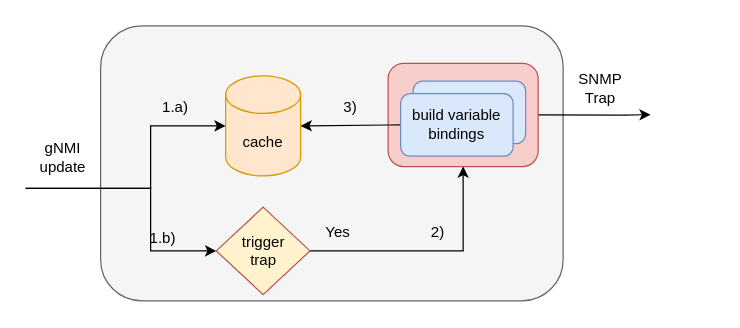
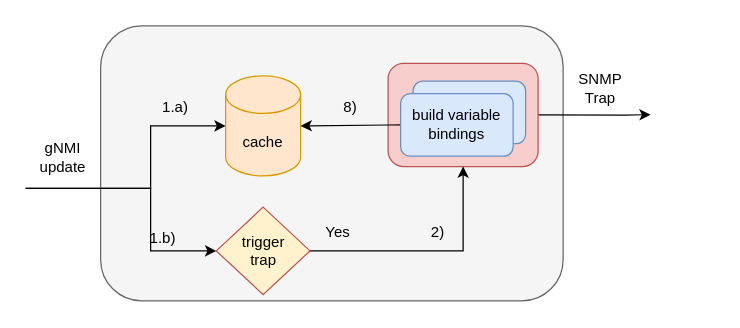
node "3)": label "3)" -> "8)"
